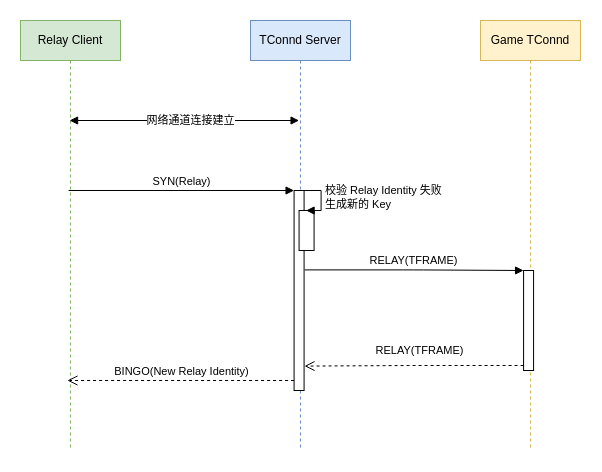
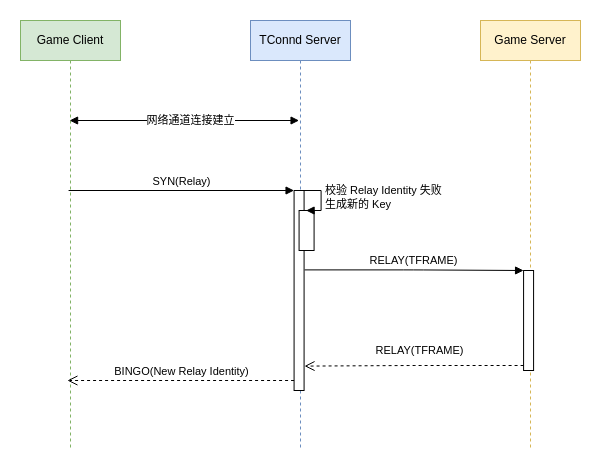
node "Relay Client": label "Relay Client" -> "Game Client"
node "Game TConnd": label "Game TConnd" -> "Game Server"
